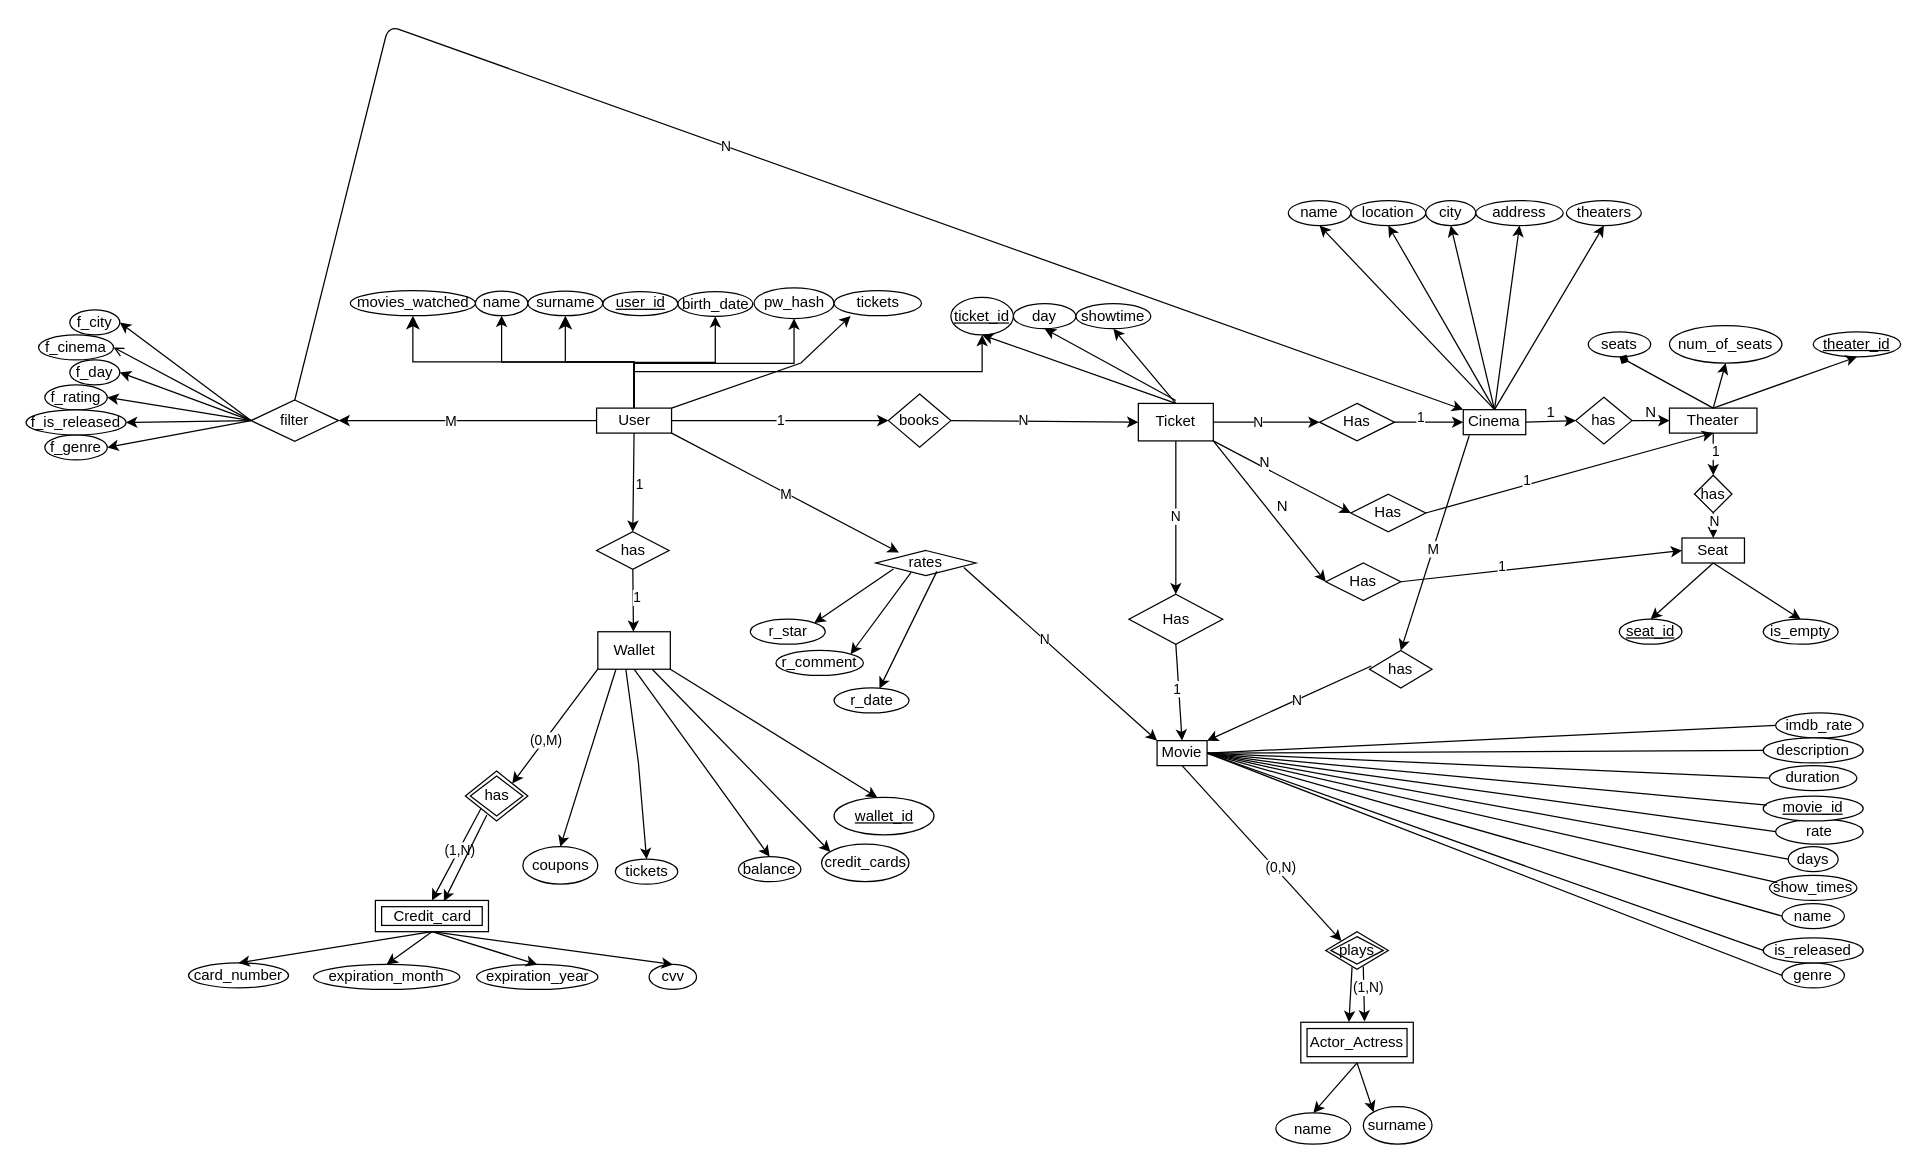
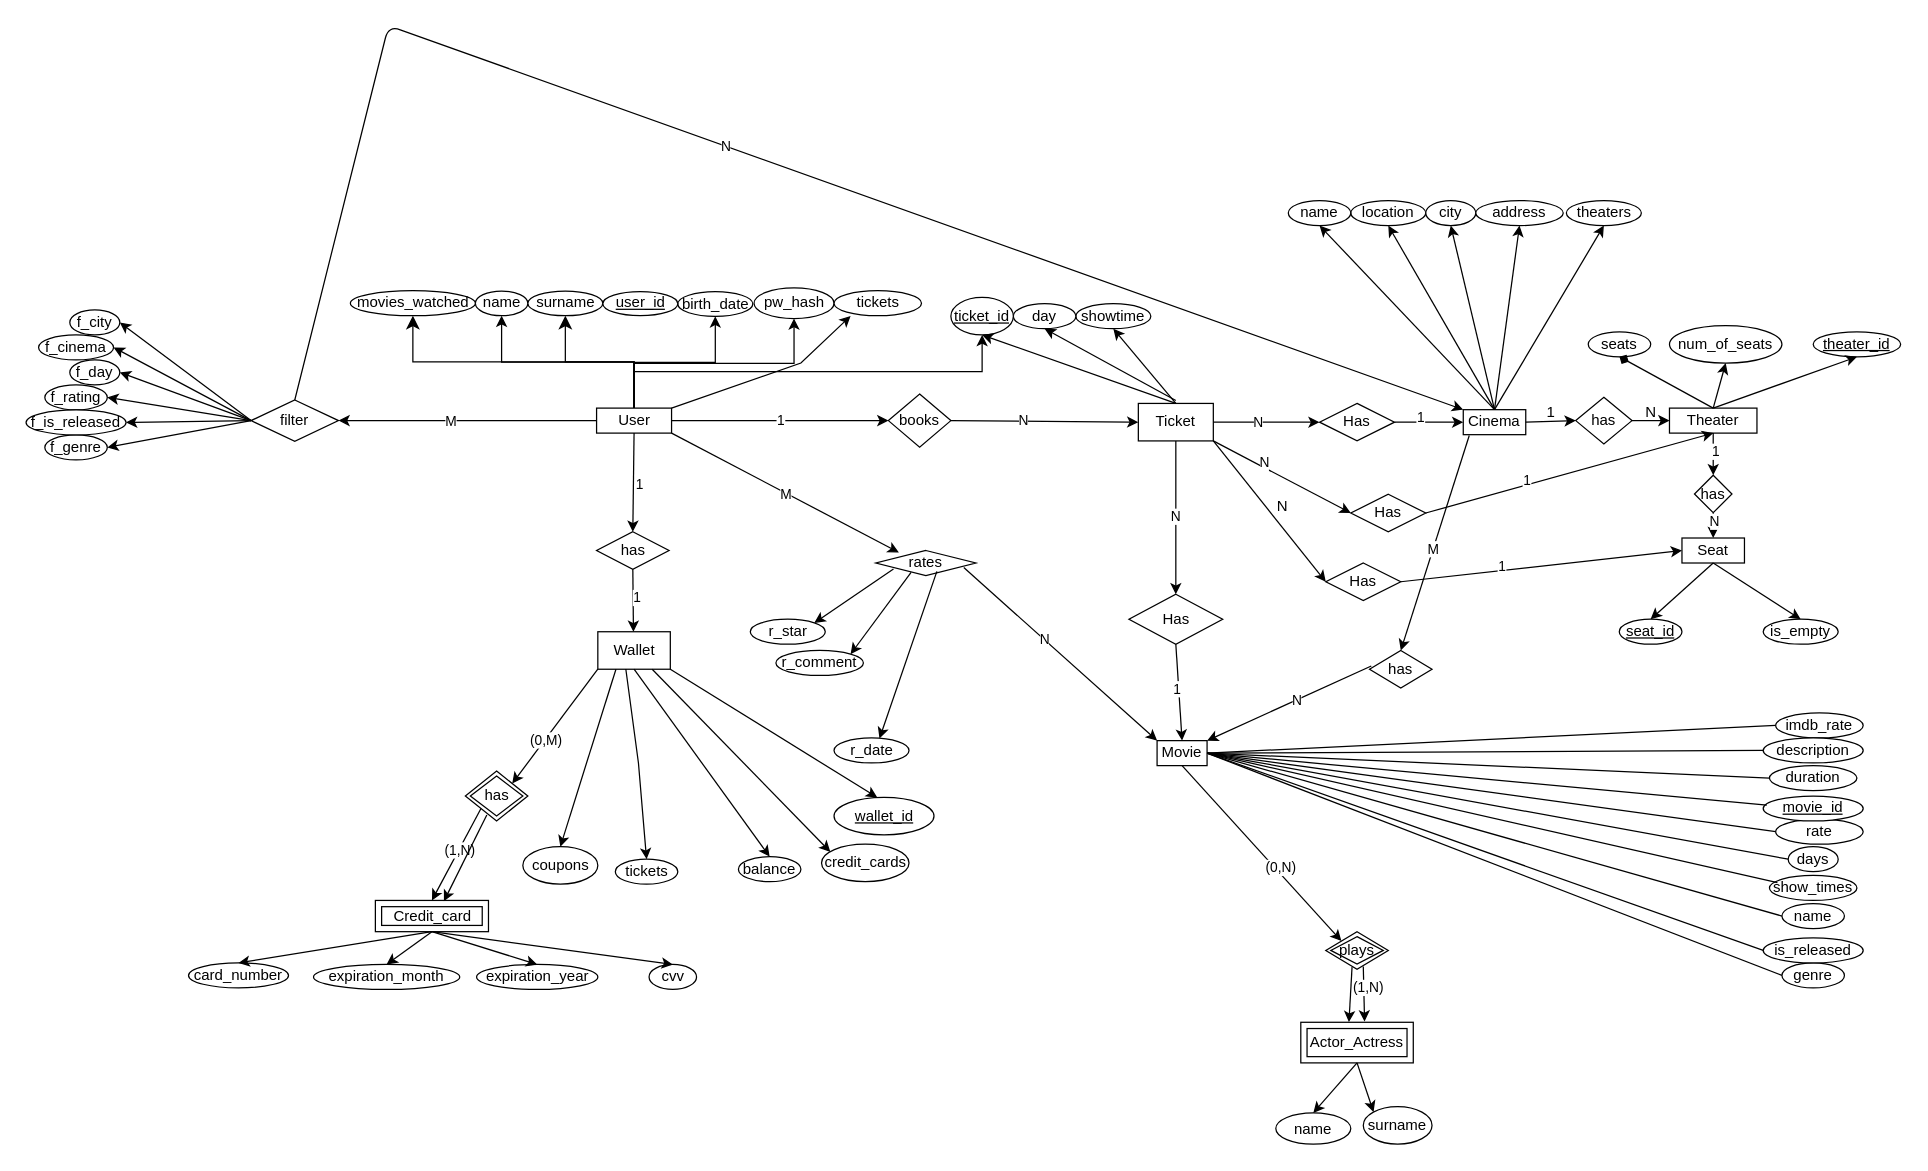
edge "filter" -> "f_cinema": arrowhead open -> classic
node "r_date": moved (871, 701) -> (871, 751)
